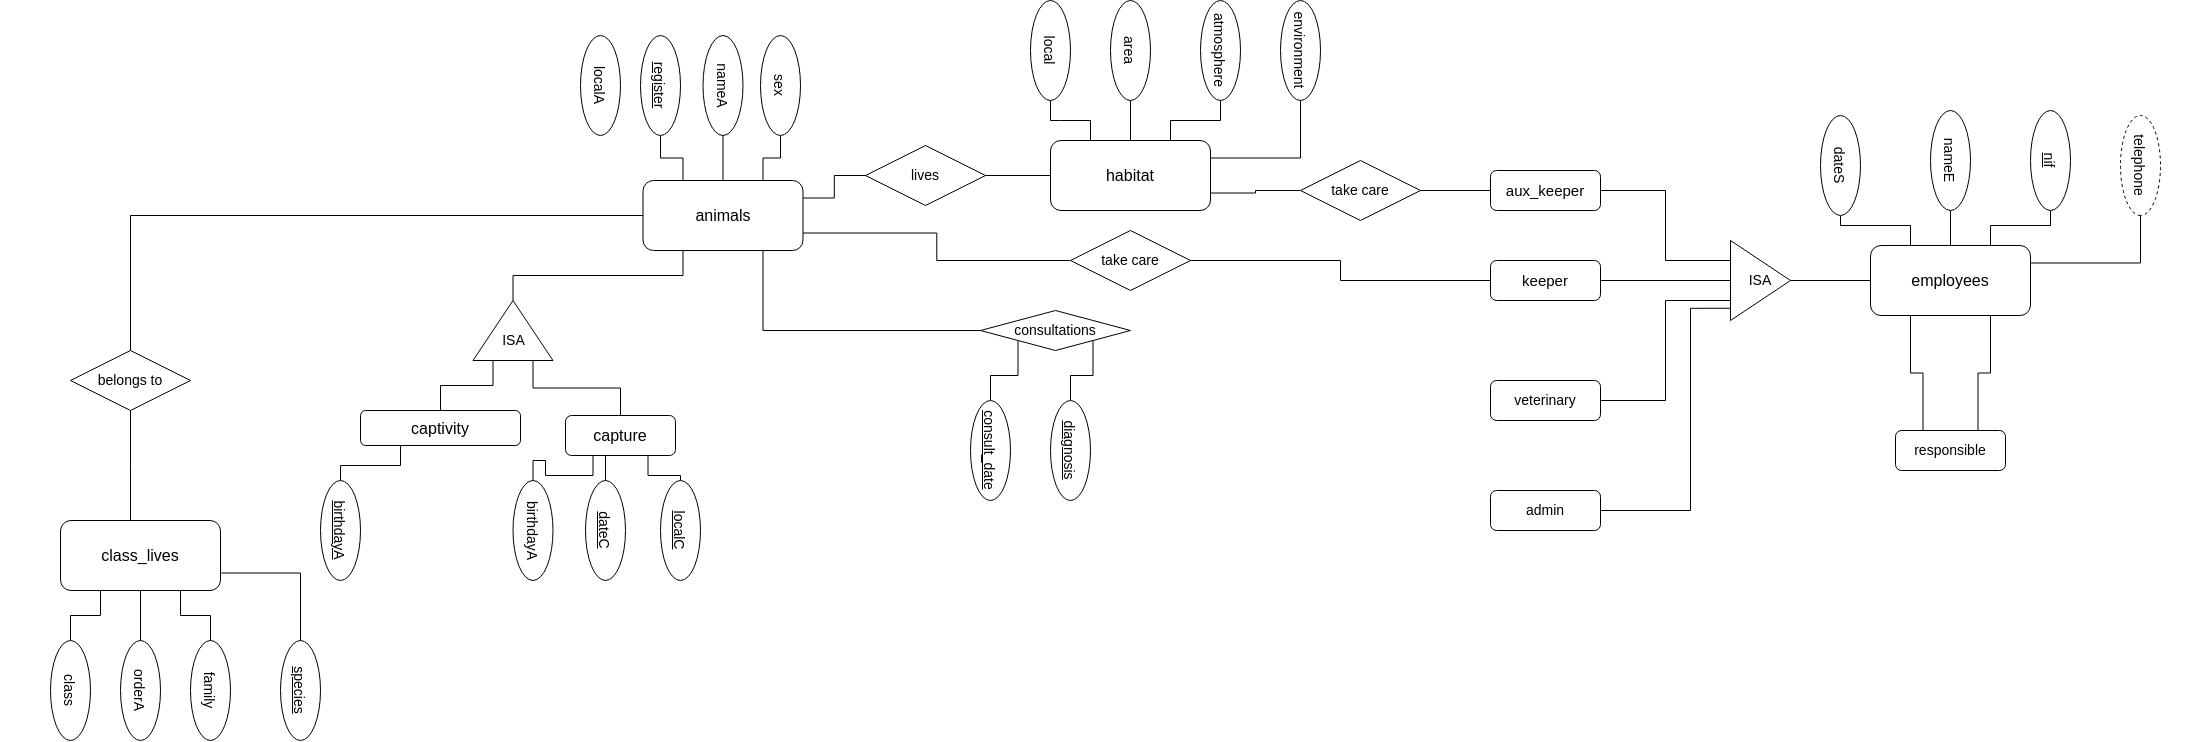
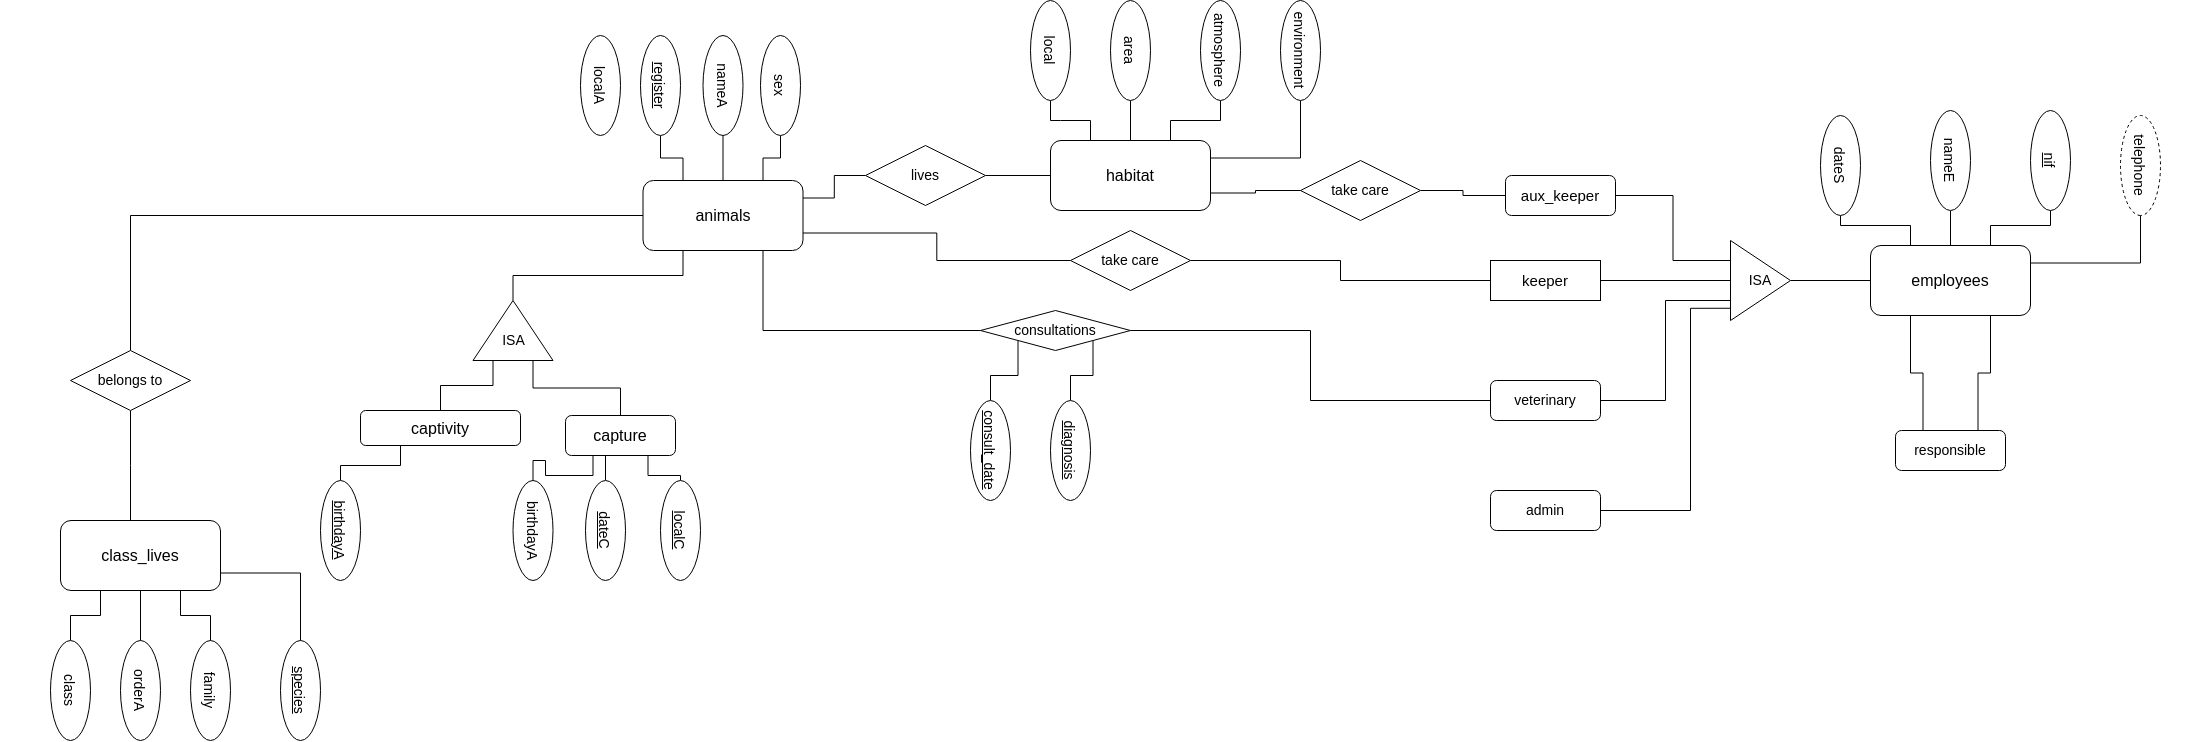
node "aux_keeper": moved (1546, 191) -> (1561, 196)
node "keeper": shape rounded rectangle -> rectangle
edge "consultations" -- "veterinary": added
